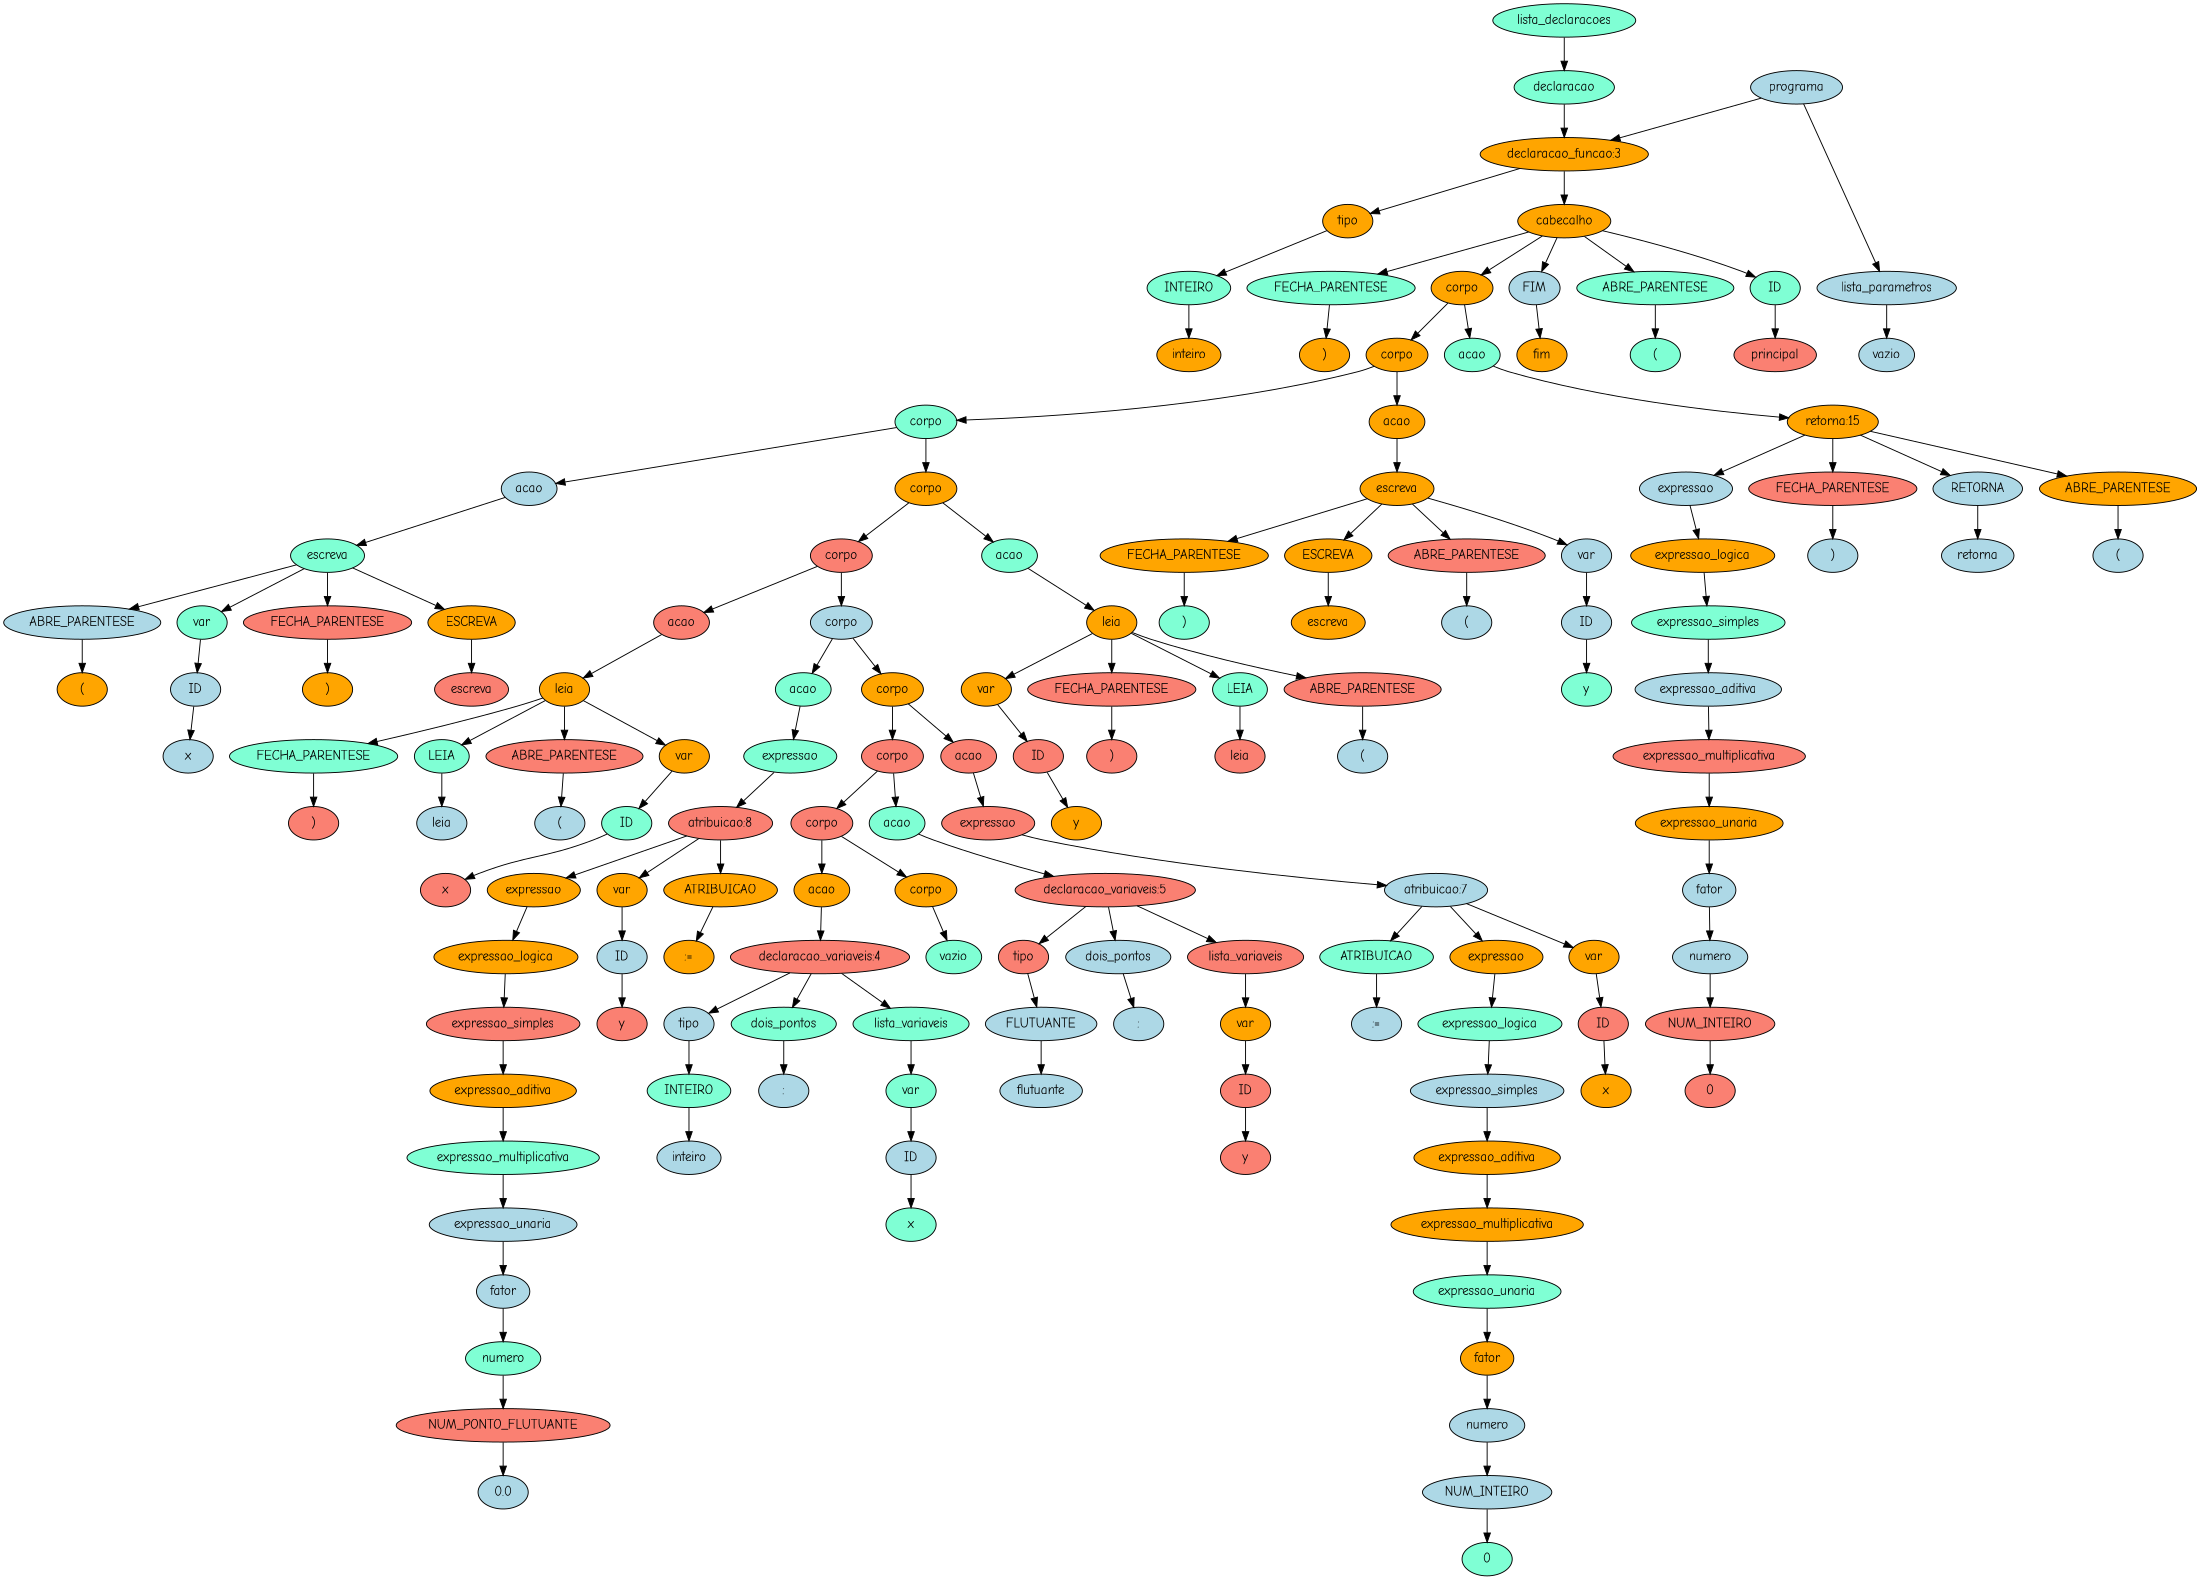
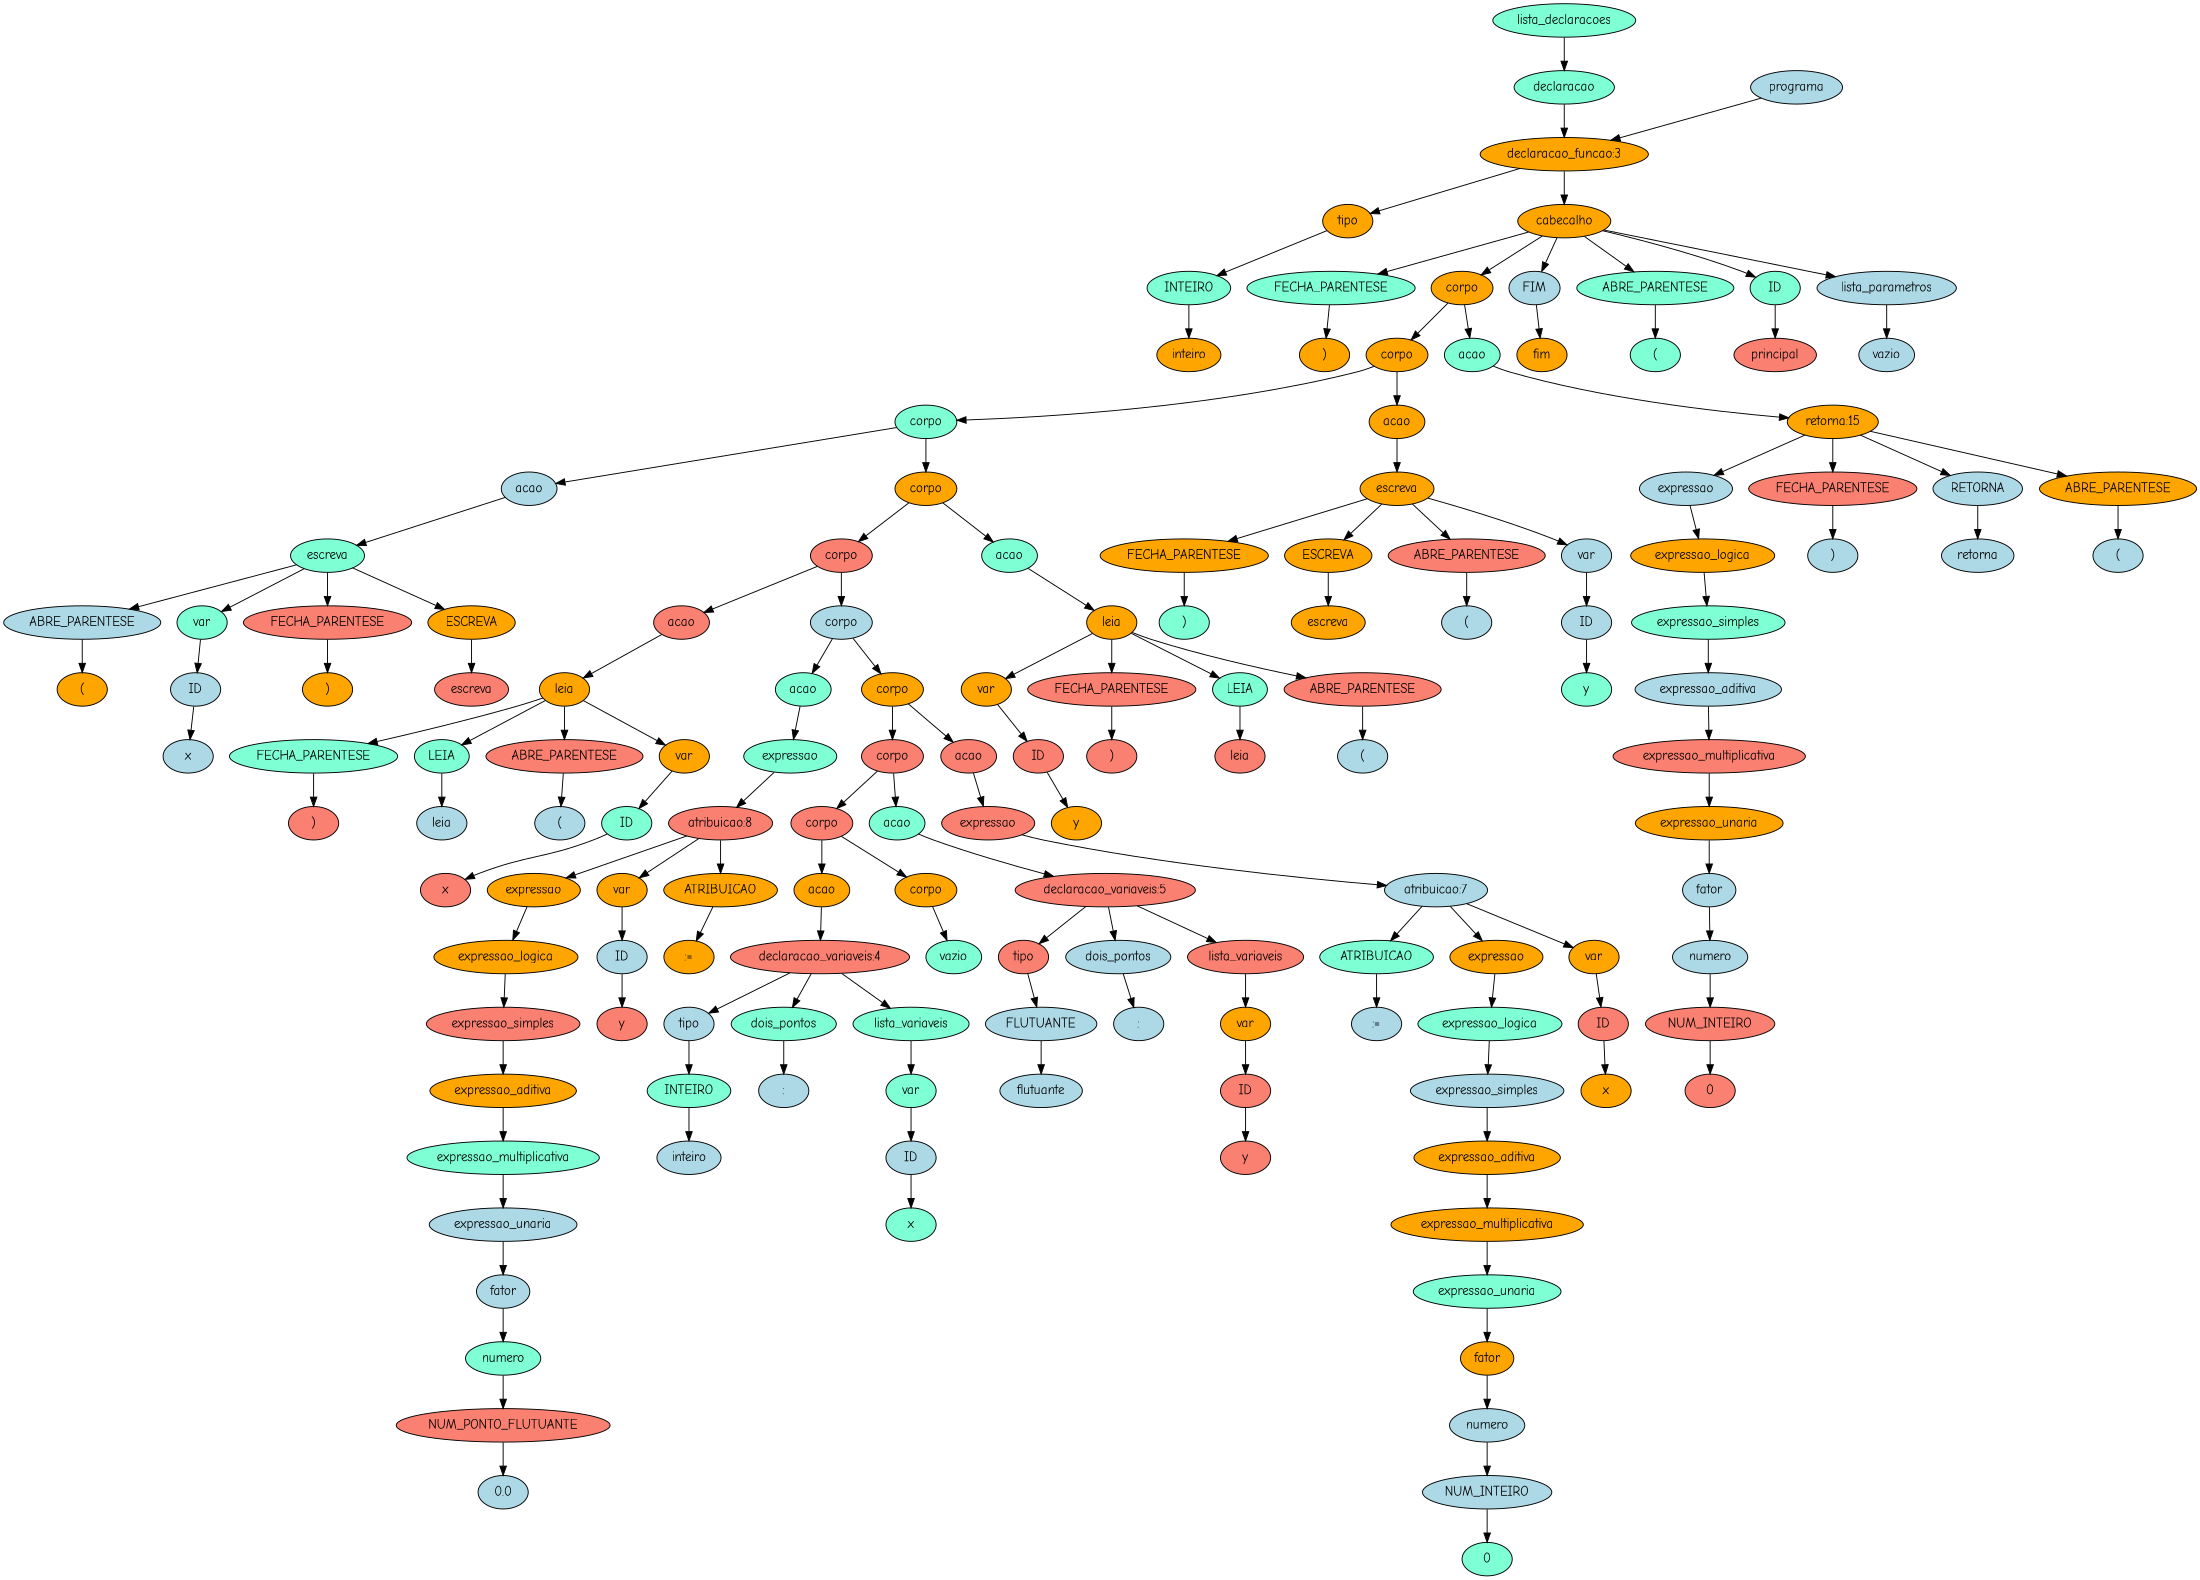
edge "programa" -> "lista_parametros": now "cabecalho" -> "lista_parametros"
